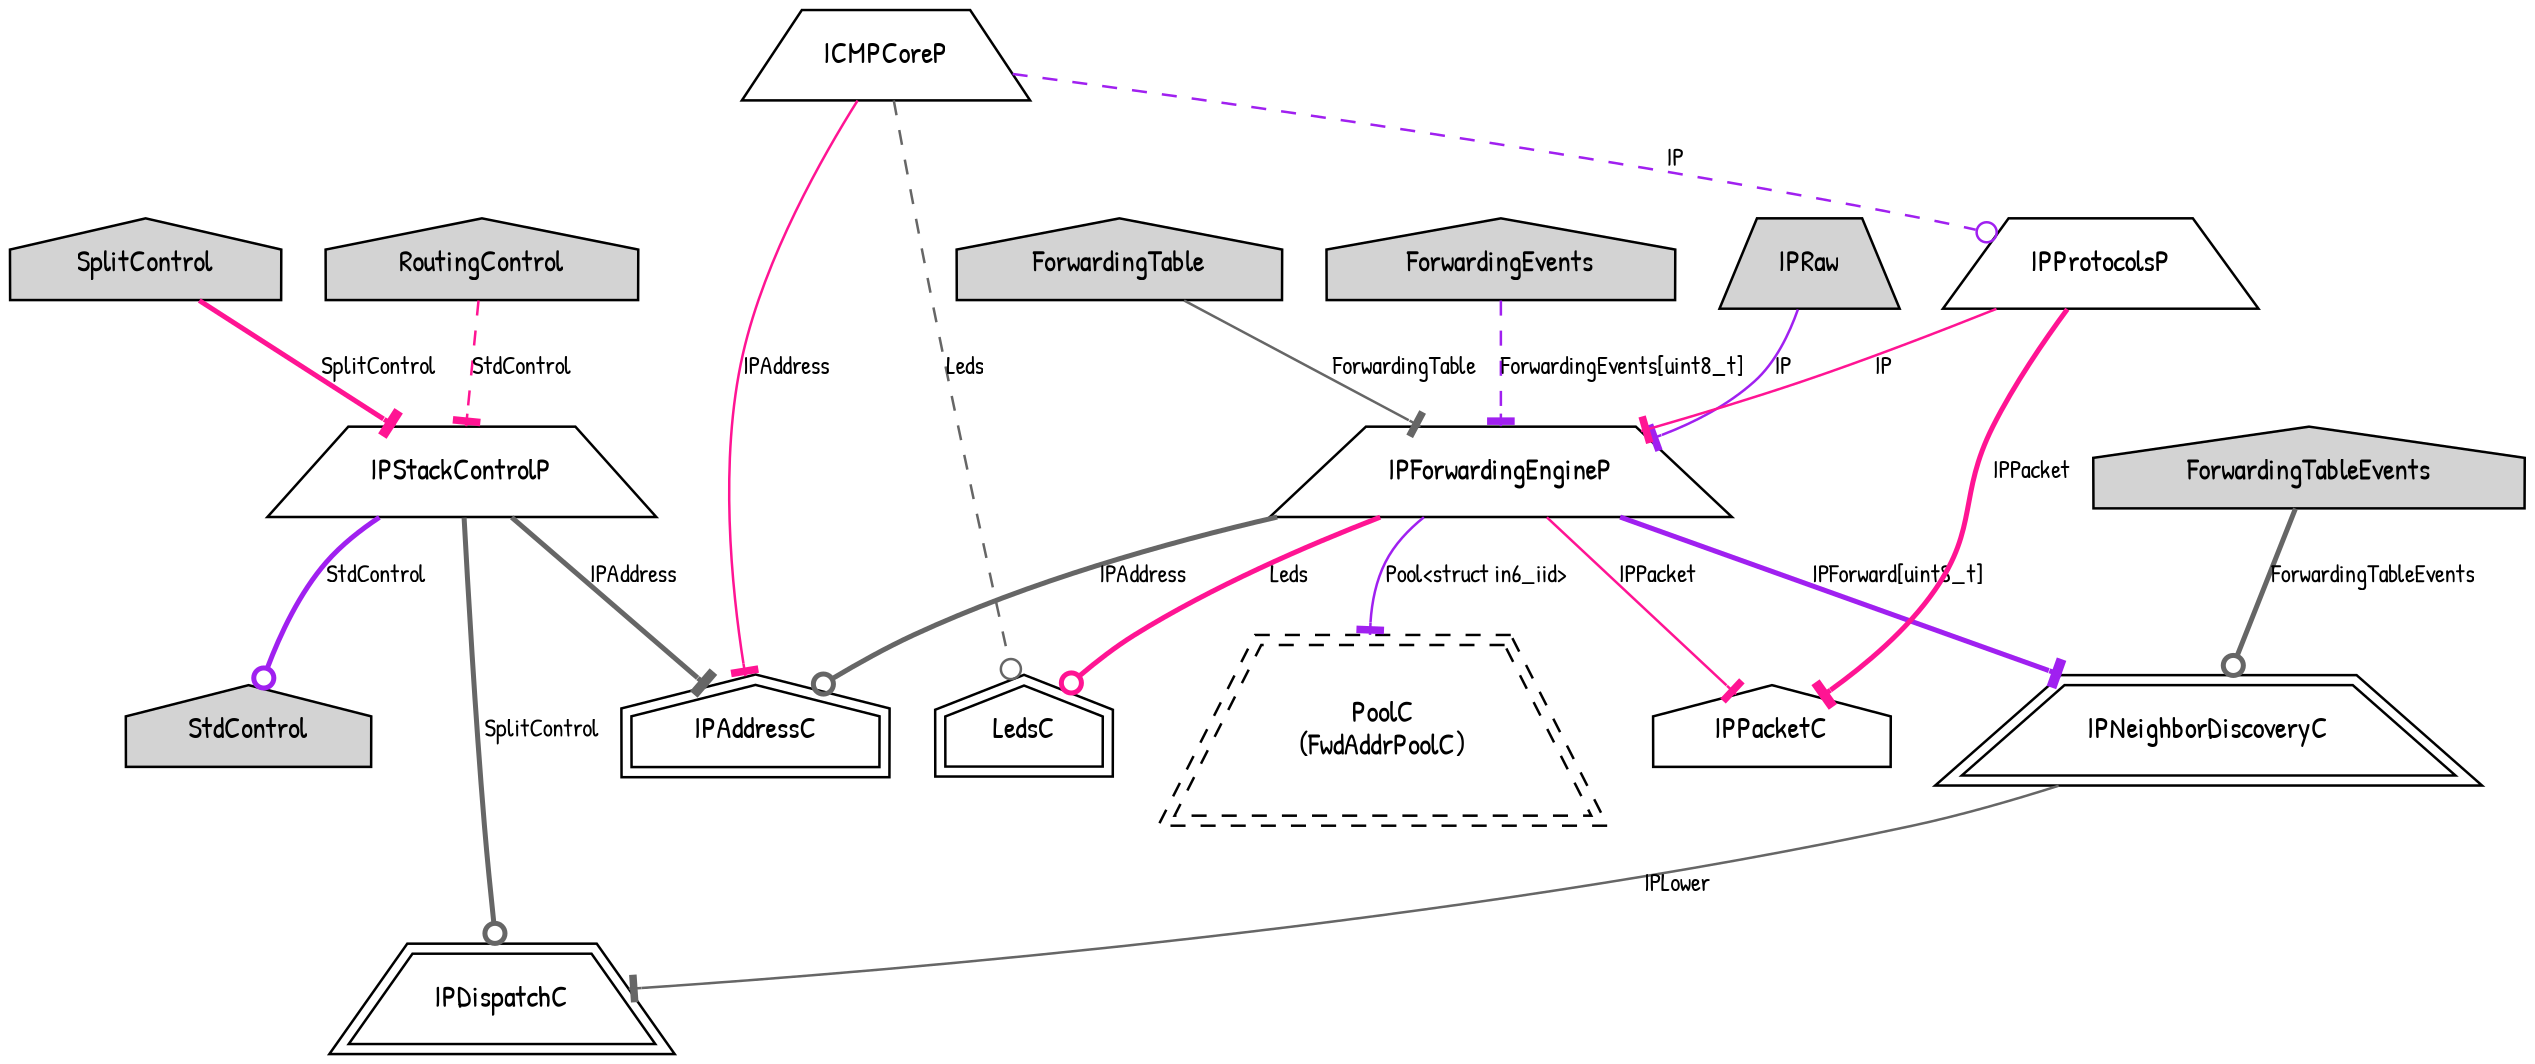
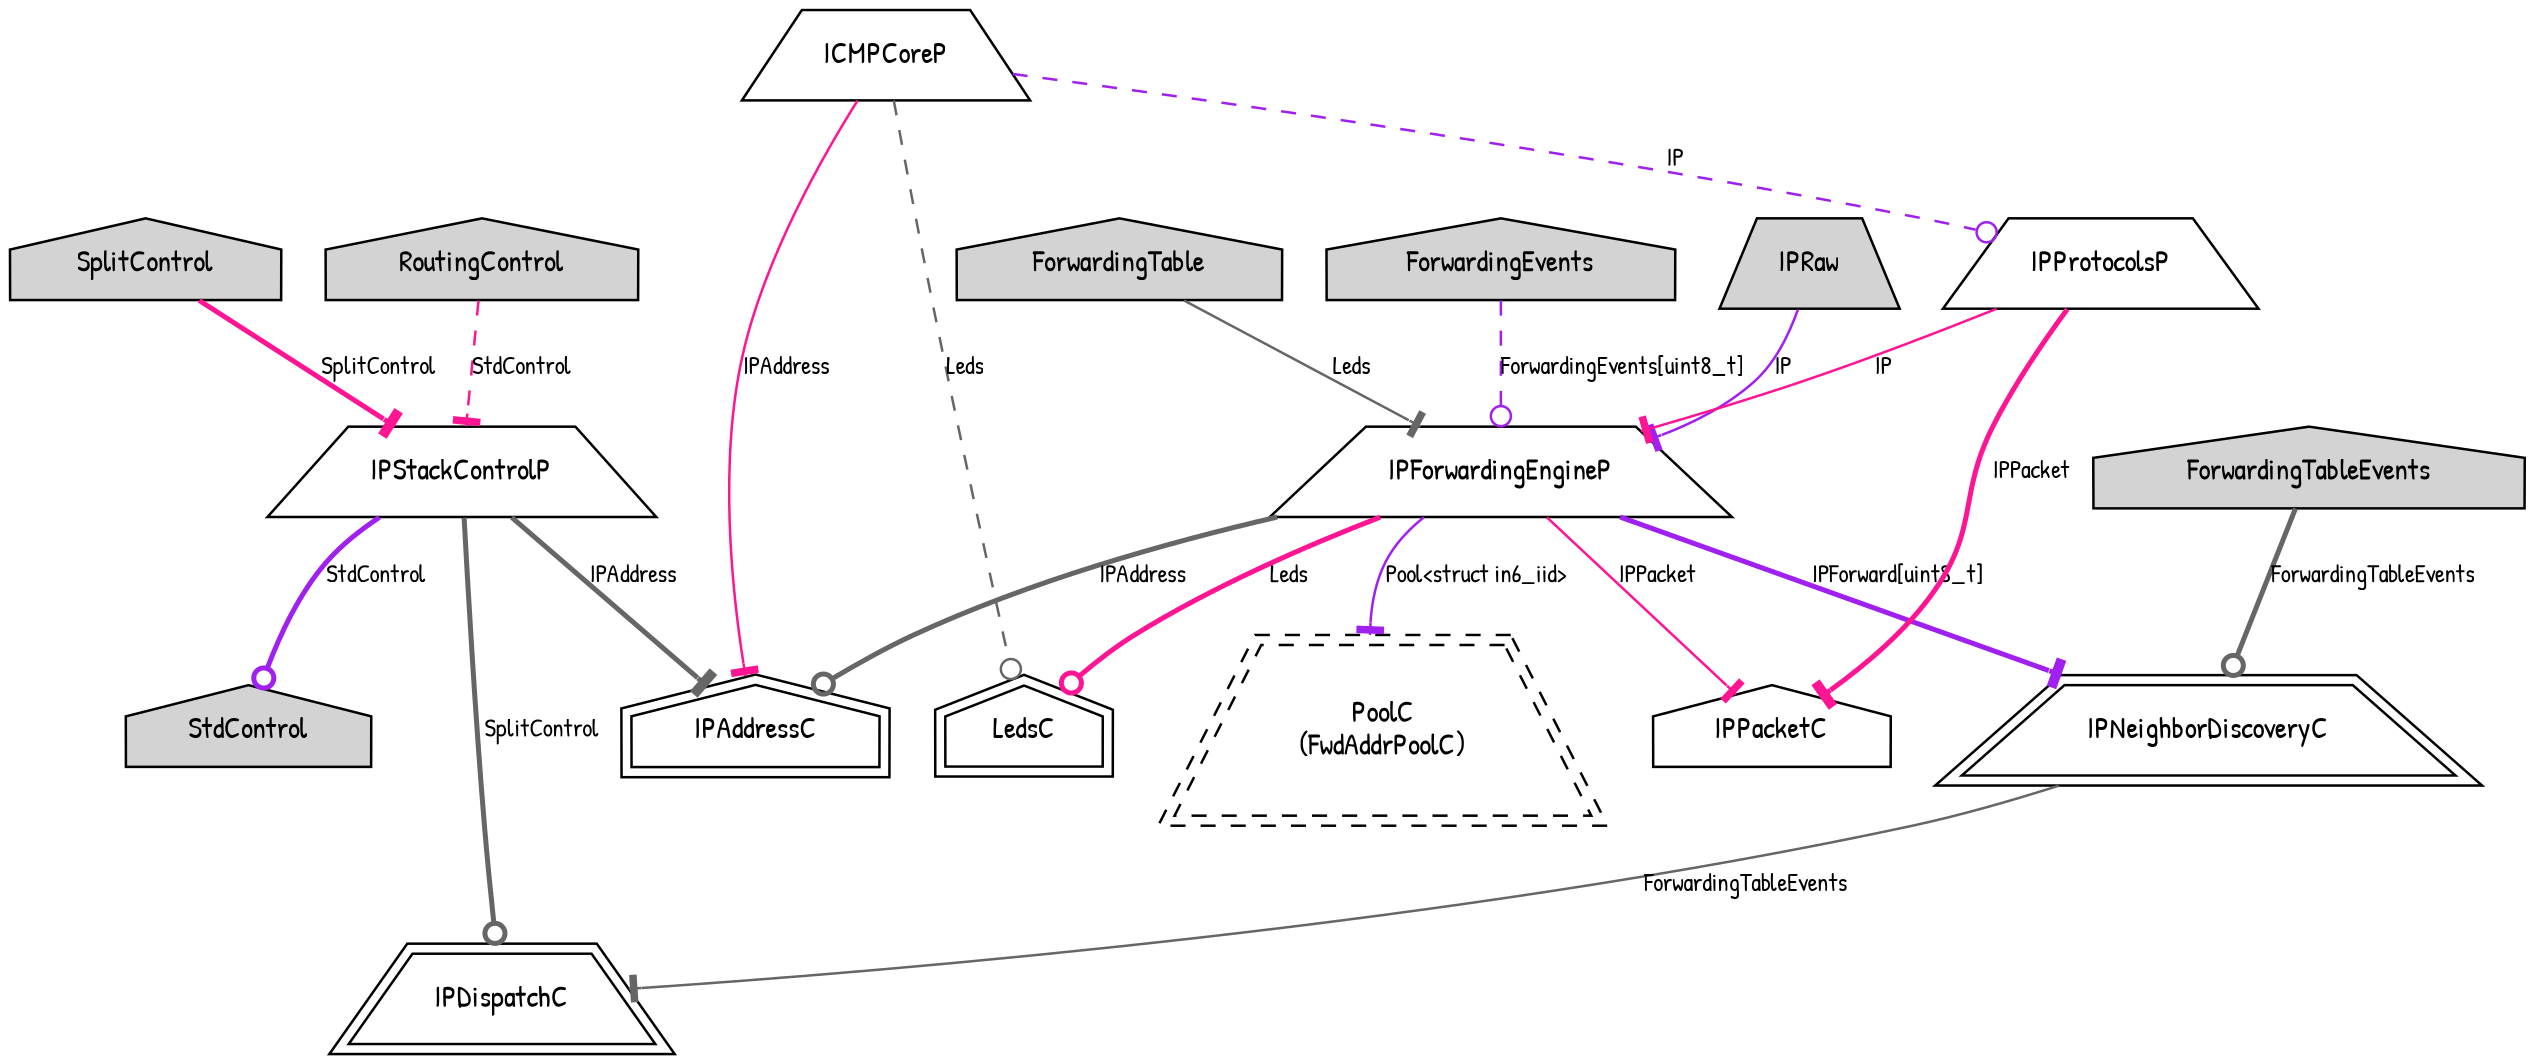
edge "ForwardingEvents" -> "IPForwardingEngineP": arrowhead tee -> odot
edge "ForwardingTable" -> "IPForwardingEngineP": label "ForwardingTable" -> "Leds"
edge "IPNeighborDiscoveryC" -> "IPDispatchC": label "IPLower" -> "ForwardingTableEvents"
